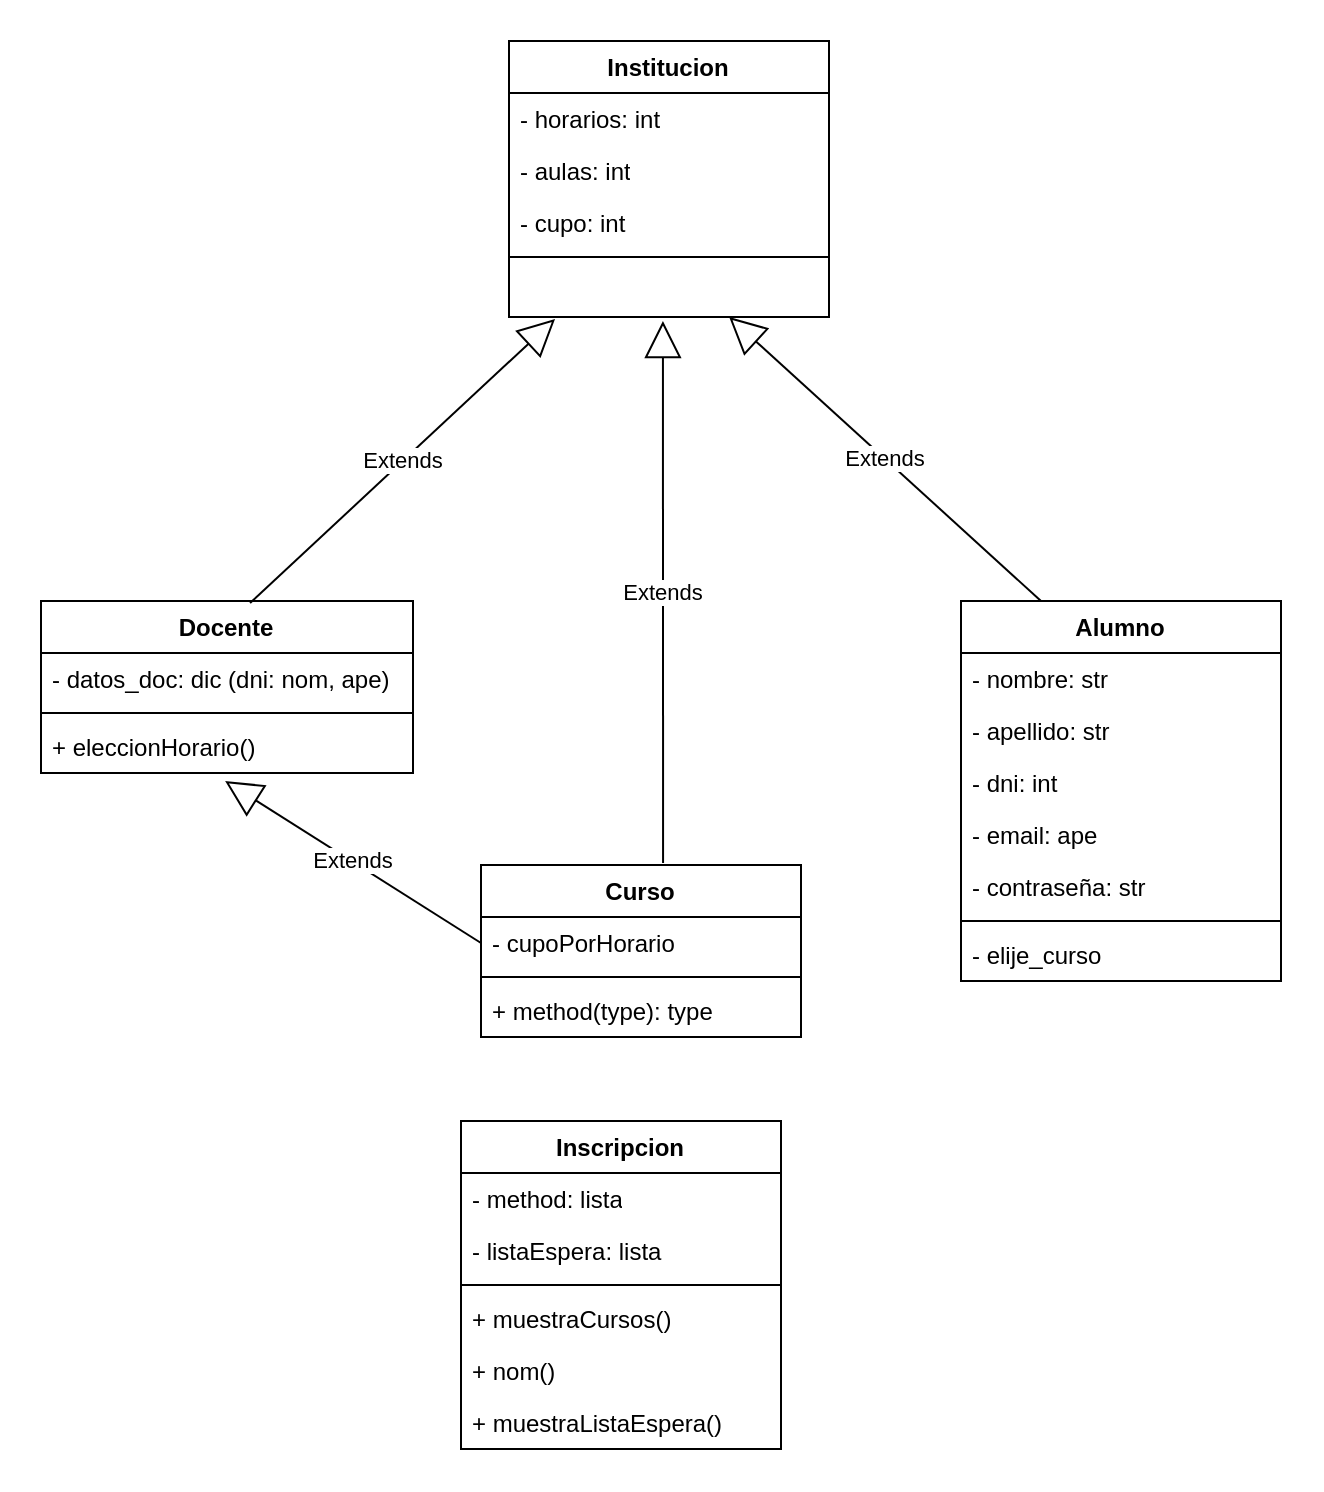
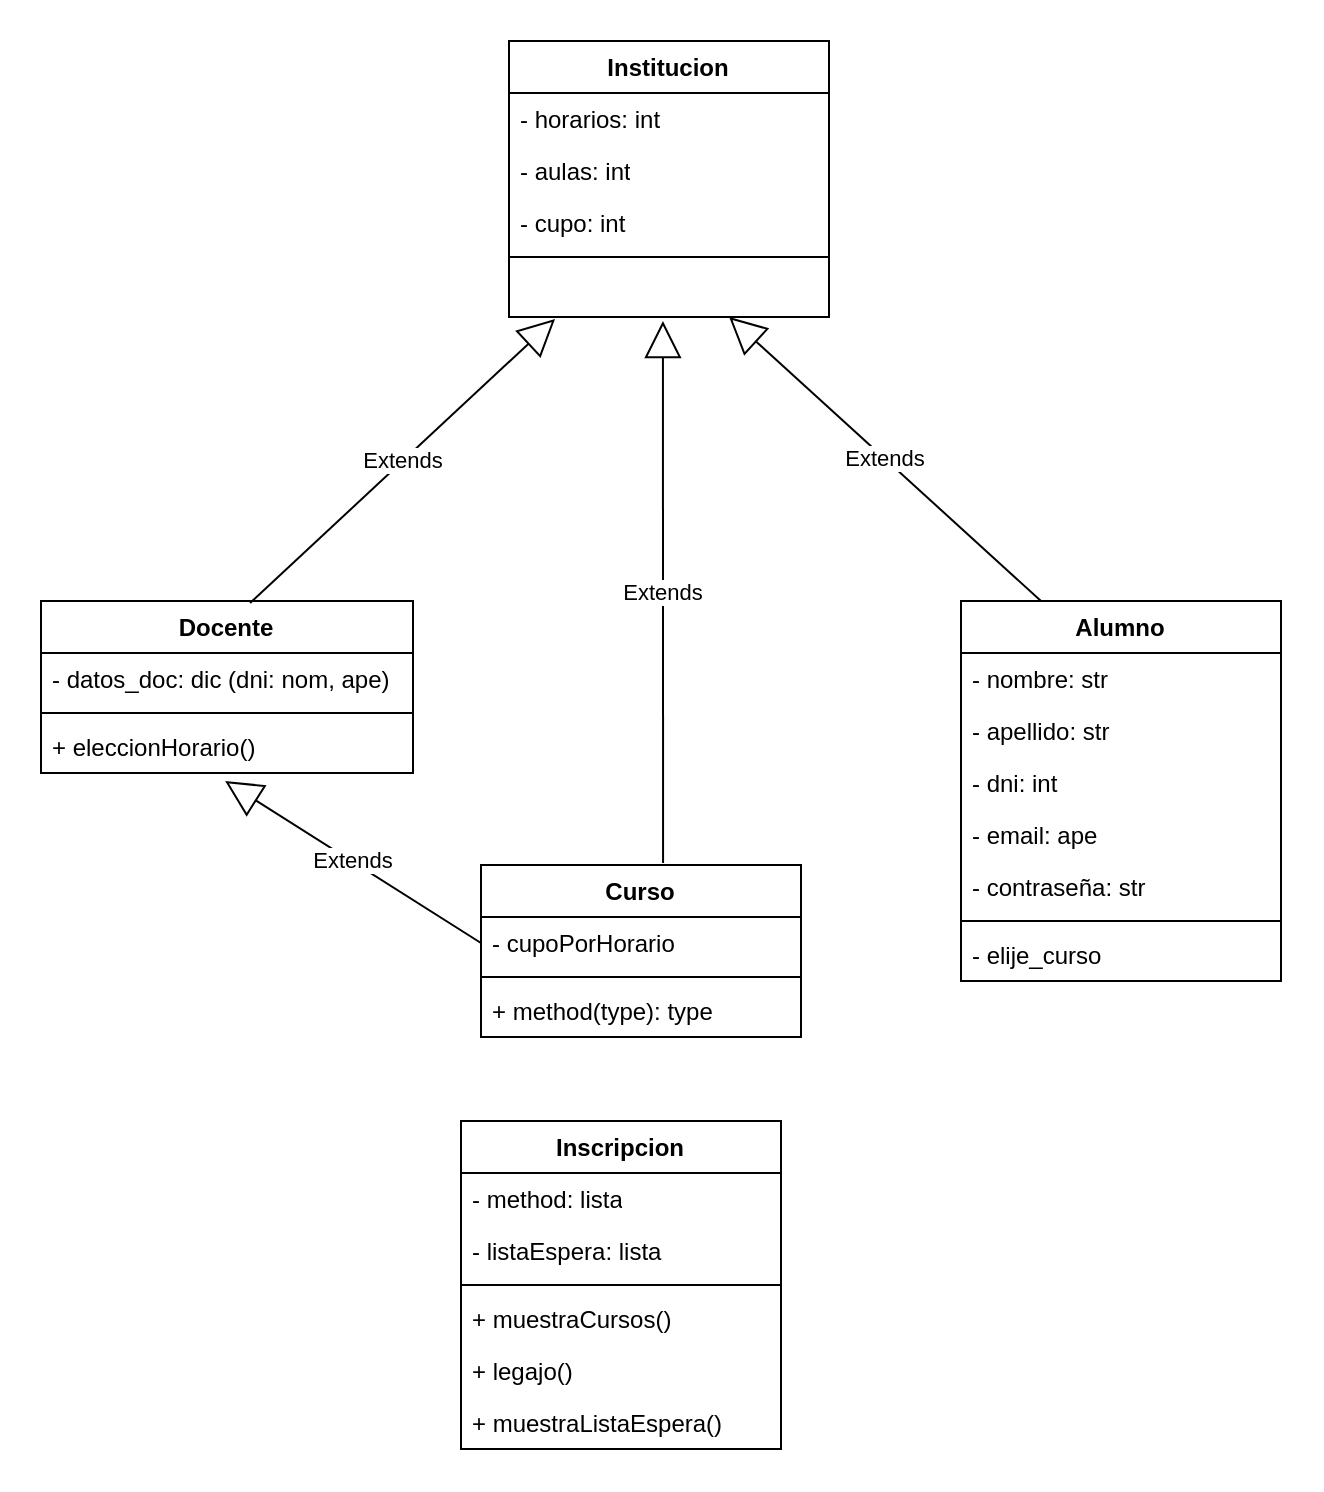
node "+ nom()": label "+ nom()" -> "+ legajo()"
